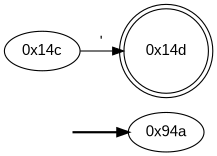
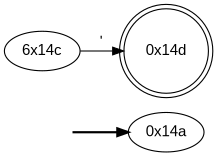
node "0x14c": label "0x14c" -> "6x14c"
node "0x94a": label "0x94a" -> "0x14a"
